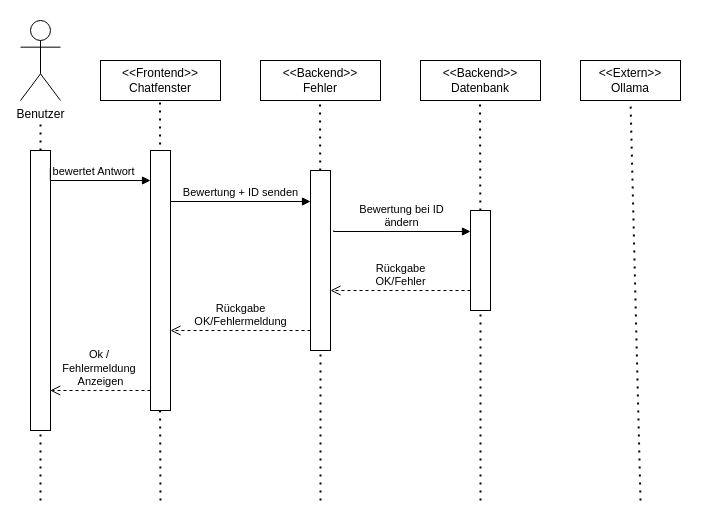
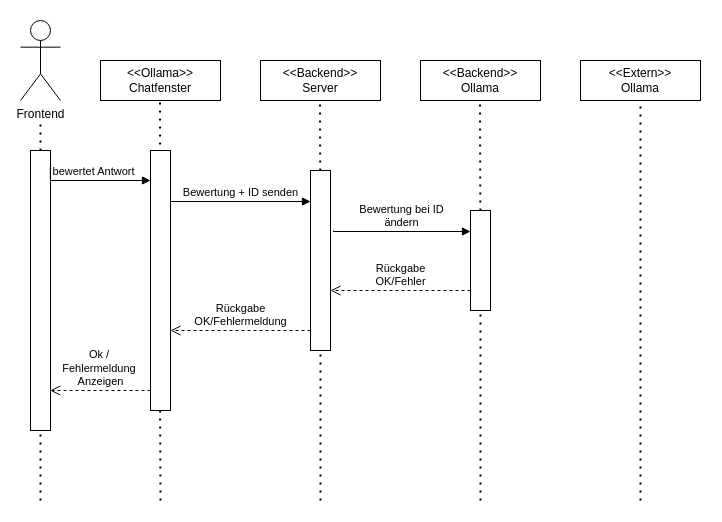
node "<<Frontend>> Chatfenster": label "<<Frontend>> Chatfenster" -> "<<Ollama>> Chatfenster"
node "<<Backend>> Fehler": label "<<Backend>> Fehler" -> "<<Backend>> Server"
node "<<Backend>> Datenbank": label "<<Backend>> Datenbank" -> "<<Backend>> Ollama"
node "<<Extern>> Ollama": size 100x40 -> 120x40
node "Benutzer": label "Benutzer" -> "Frontend"
